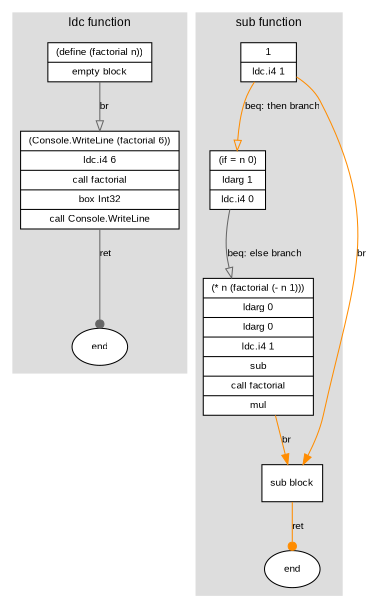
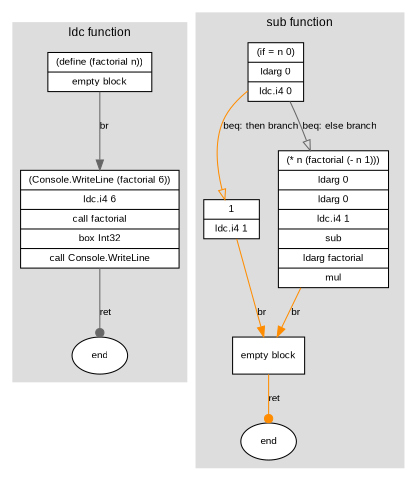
edge "(define (factorial n))" -> "(Console.WriteLine (factorial 6))": arrowhead onormal -> normal
edge "1" -> "(if = n 0)": reversed
node "(if = n 0)": text "ldarg 1" -> "ldarg 0"
node "(* n (factorial (- n 1)))": text "call factorial" -> "ldarg factorial"
node "sub block": label "sub block" -> "empty block"
